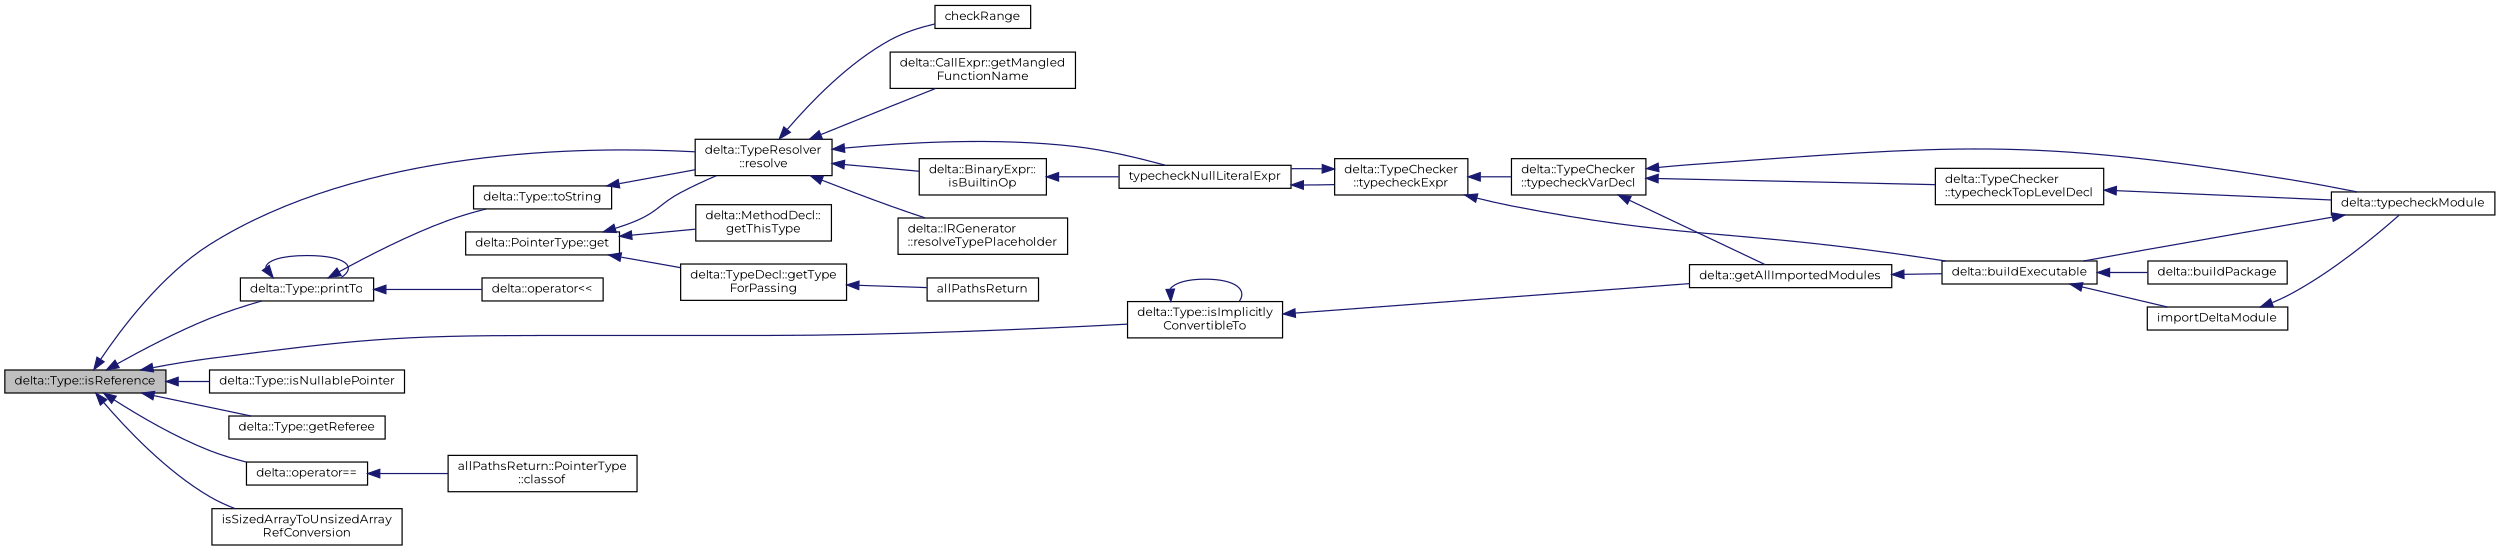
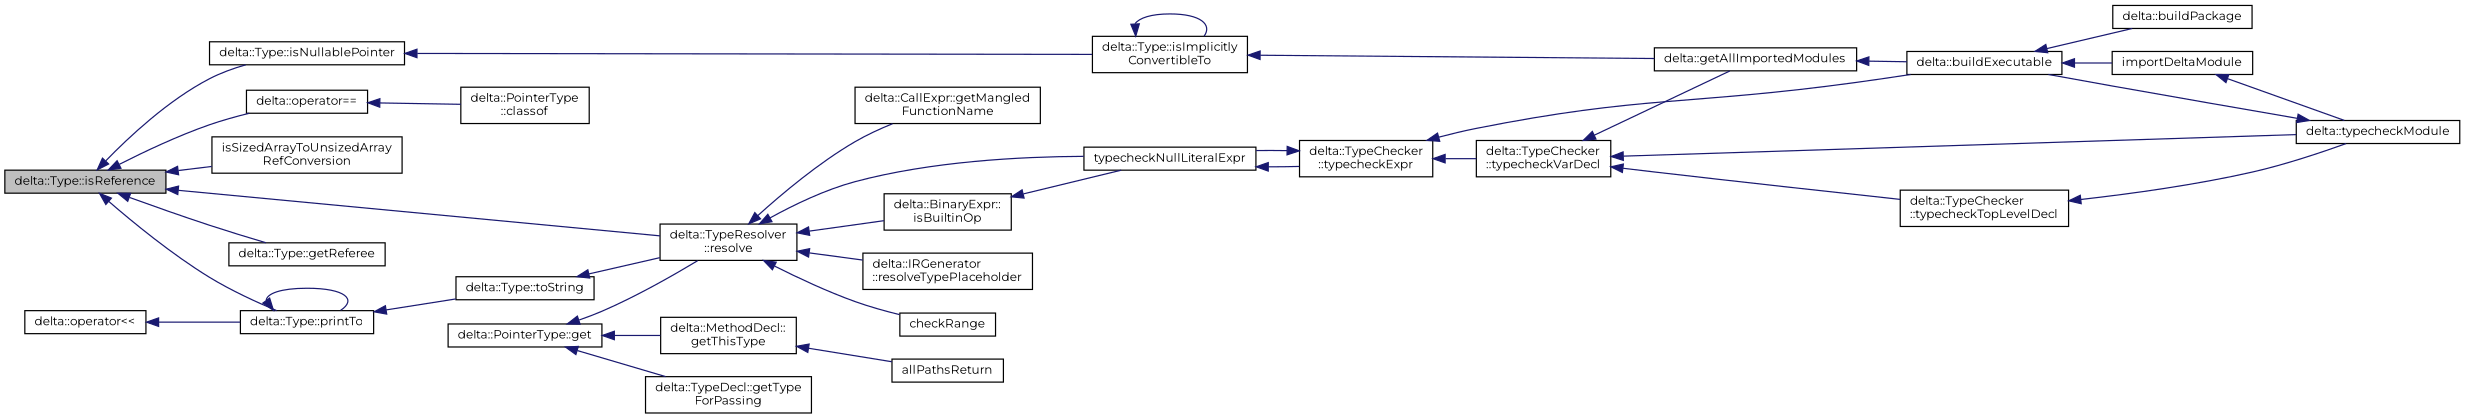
edge "allPathsReturn" -> "delta::TypeDecl::getType ForPassing": now "allPathsReturn" -> "delta::MethodDecl:: getThisType"
edge "delta::operator<<" -> "delta::Type::printTo": reversed
edge "delta::Type::isImplicitly ConvertibleTo" -> "delta::Type::isReference": now "delta::Type::isImplicitly ConvertibleTo" -> "delta::Type::isNullablePointer"
node "allPathsReturn::PointerType ::classof": label "allPathsReturn::PointerType ::classof" -> "delta::PointerType ::classof"
